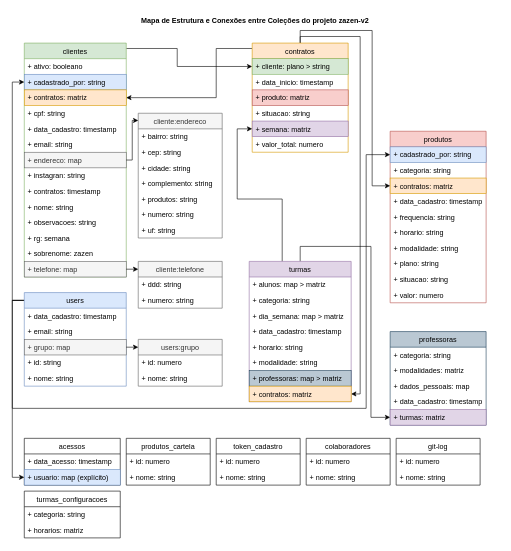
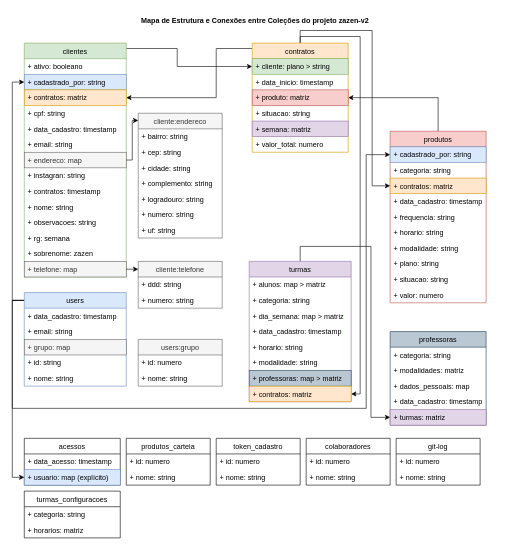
edge "produtos" -> "+ produto: matriz": added
edge "turmas" -> "+ semana: matriz": removed
node "+ produtos: string": label "+ produtos: string" -> "+ logradouro: string"
edge "+ grupo: map" -> "users:grupo": removed
